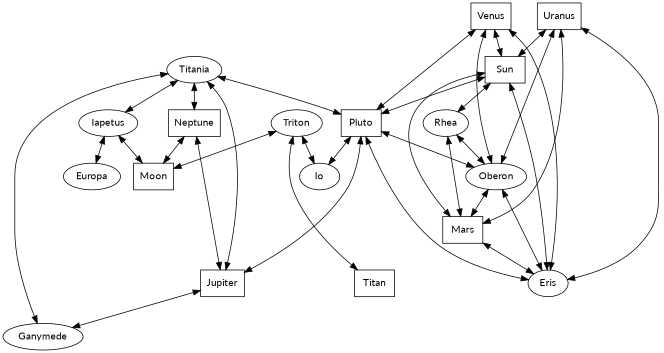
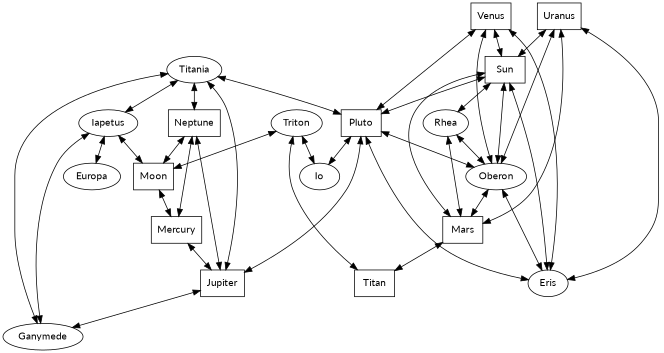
edge "Sun" -- "Oberon": added
edge "Iapetus" -- "Ganymede": added
node "Mercury": added
edge "Mars" -- "Eris": now "Mars" -- "Titan"
